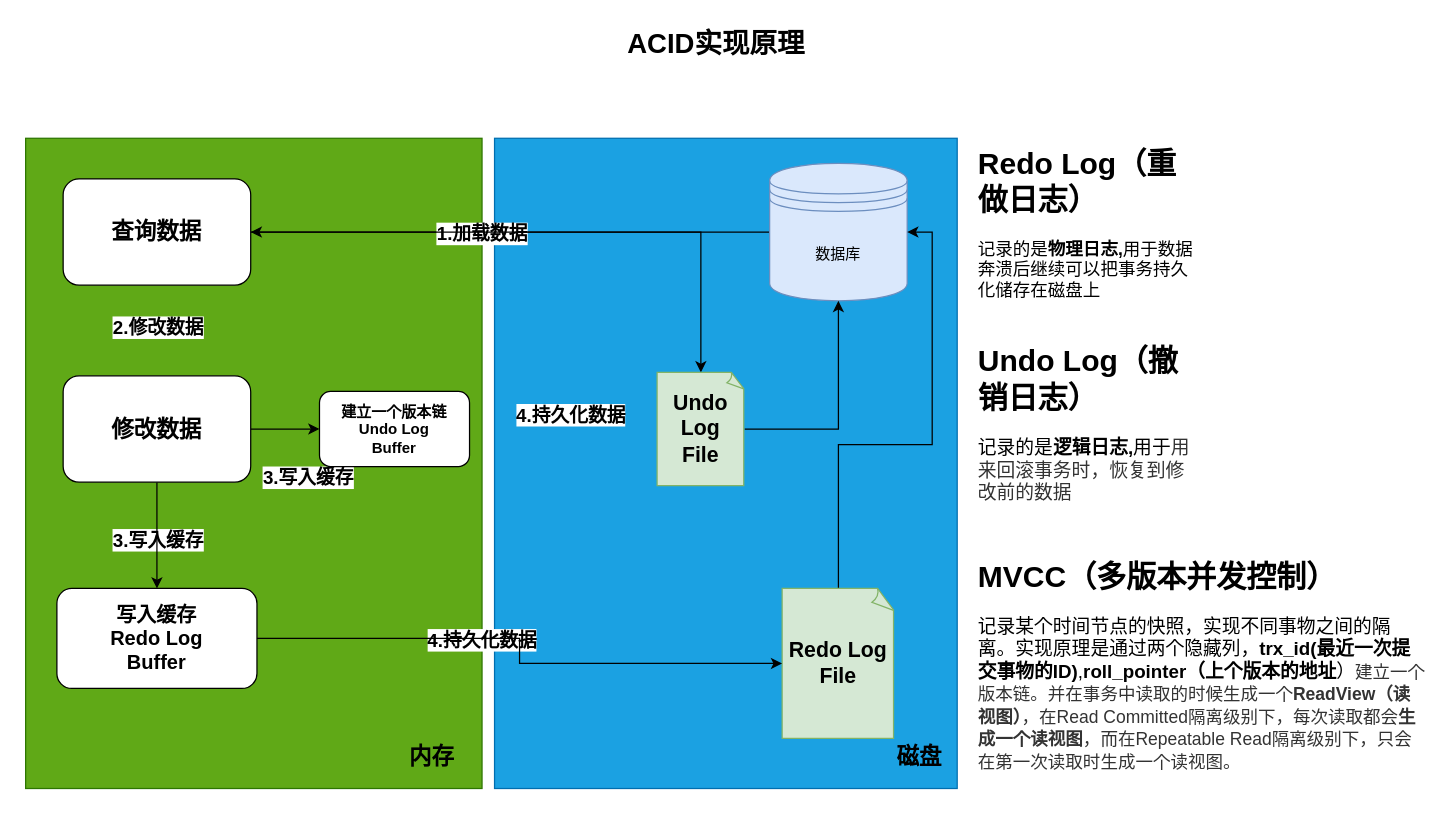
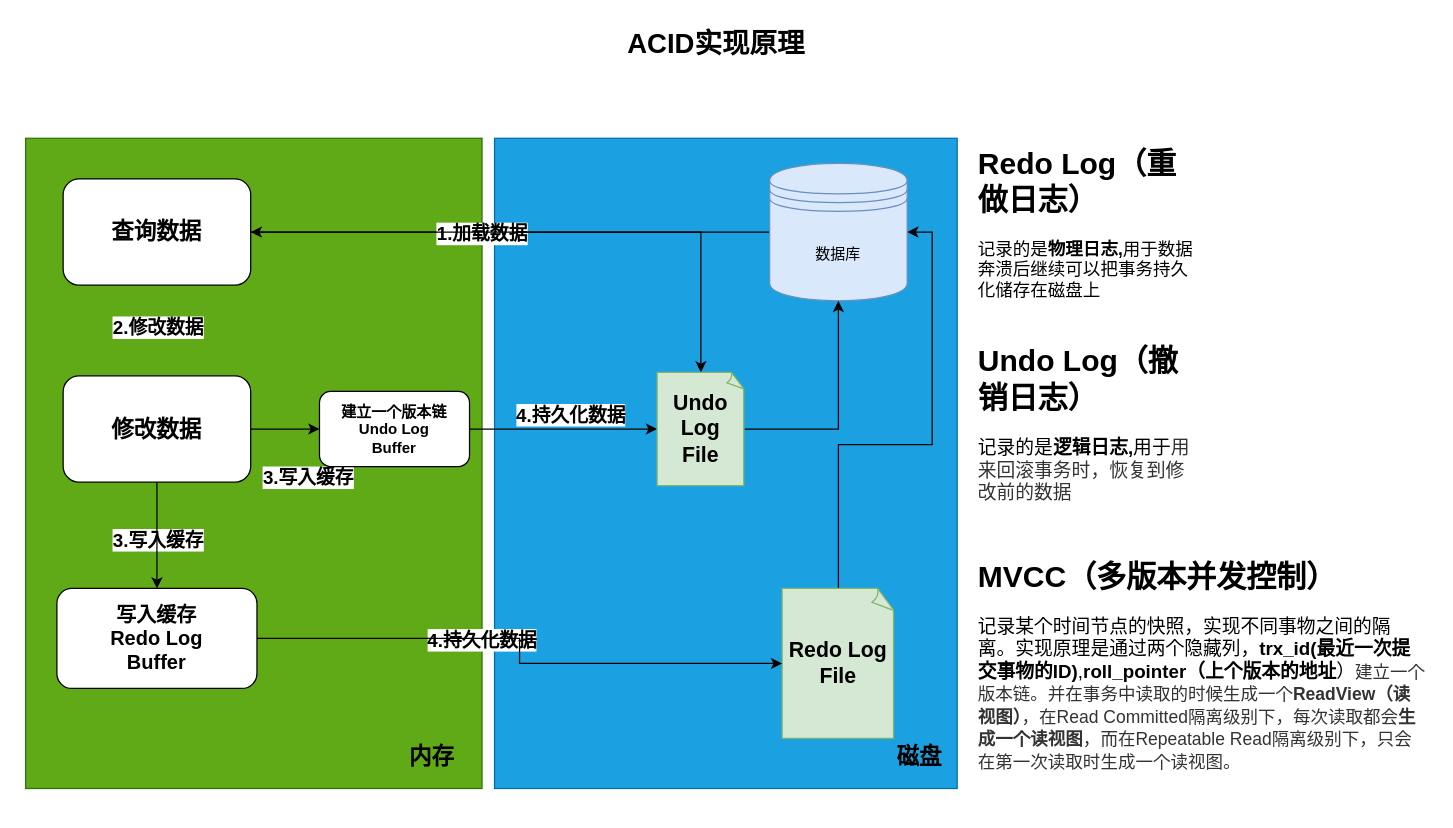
edge "建立一个版本链 Undo Log Buffer" -> "Undo Log File": added
